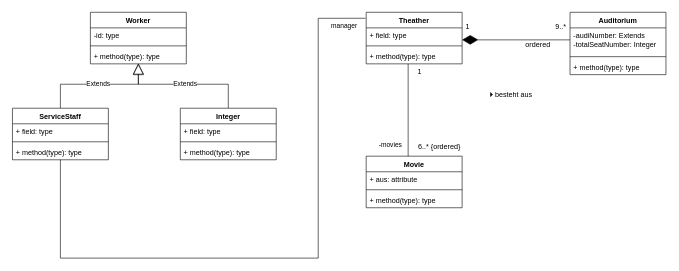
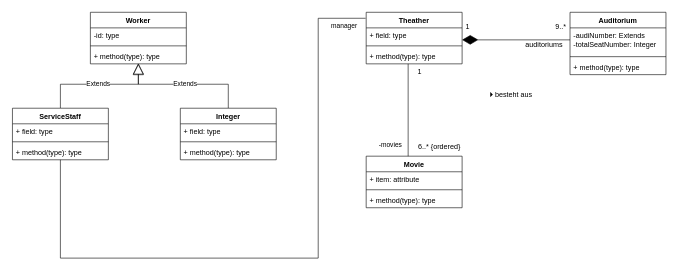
node "ordered": label "ordered" -> "auditoriums"
node "+ aus: attribute": label "+ aus: attribute" -> "+ item: attribute"
